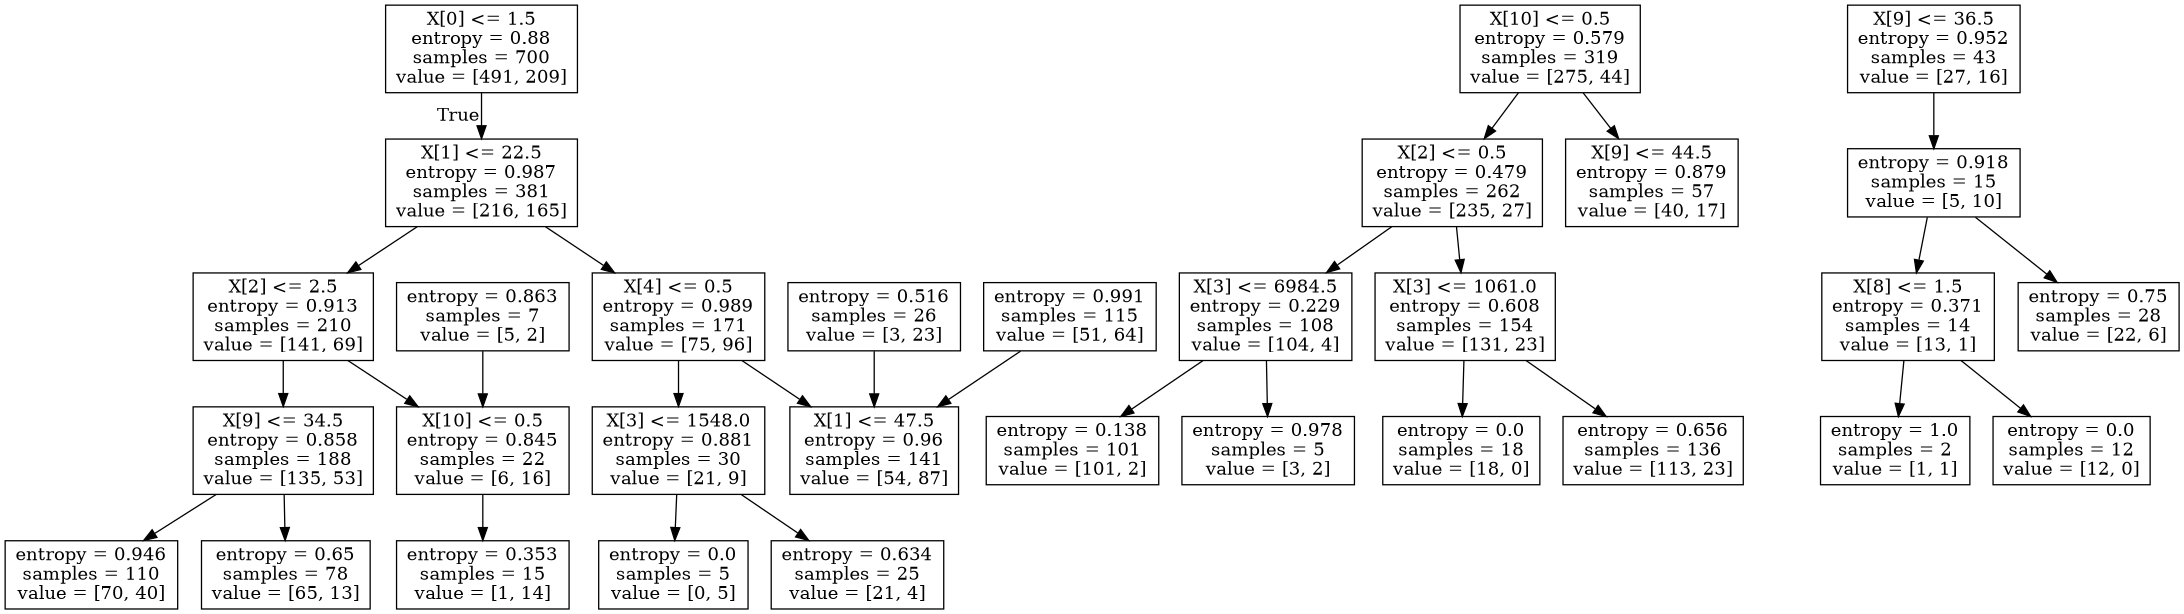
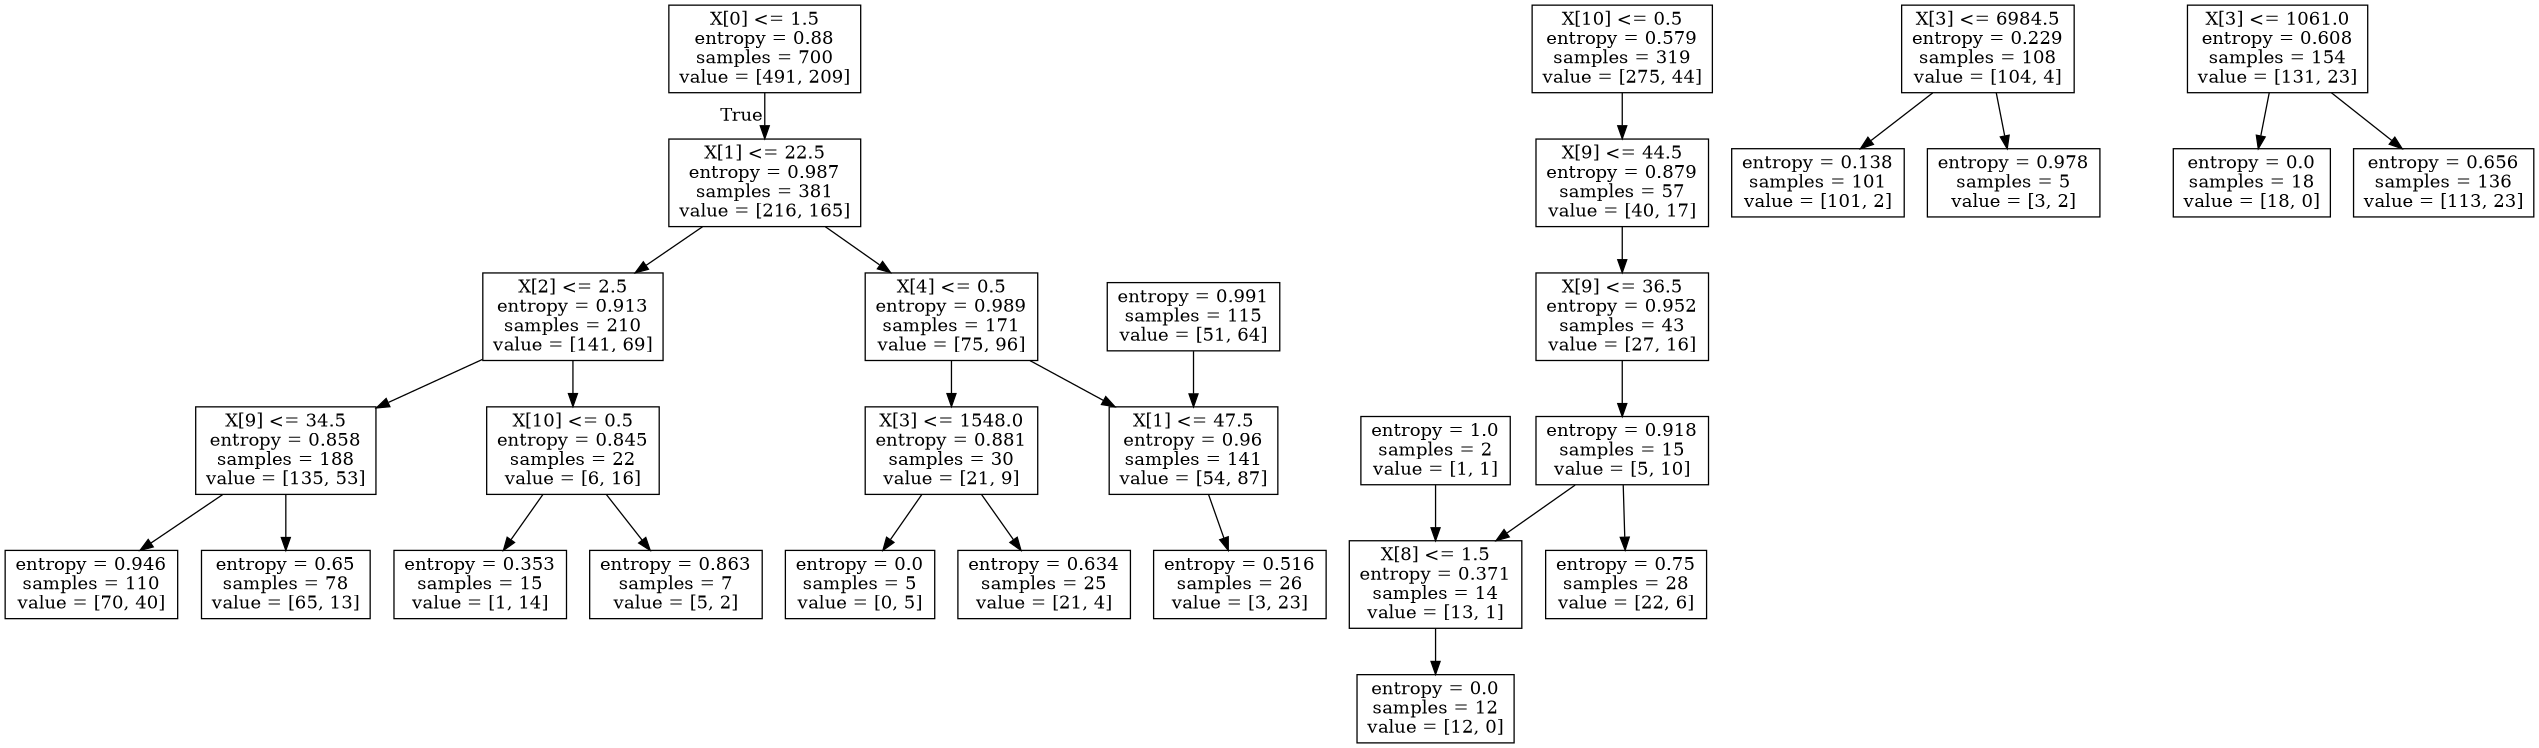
node "X[2] <= 0.5 entropy = 0.479 samples = 262 value = [235, 27]": removed
edge "X[9] <= 44.5 entropy = 0.879 samples = 57 value = [40, 17]" -> "X[9] <= 36.5 entropy = 0.952 samples = 43 value = [27, 16]": added
edge "entropy = 0.863 samples = 7 value = [5, 2]" -> "X[10] <= 0.5 entropy = 0.845 samples = 22 value = [6, 16]": reversed
edge "entropy = 0.516 samples = 26 value = [3, 23]" -> "X[1] <= 47.5 entropy = 0.96 samples = 141 value = [54, 87]": reversed
edge "X[8] <= 1.5 entropy = 0.371 samples = 14 value = [13, 1]" -> "entropy = 1.0 samples = 2 value = [1, 1]": reversed
